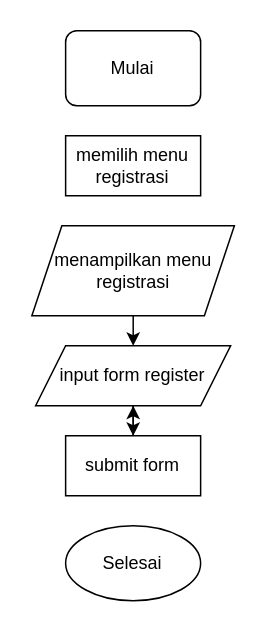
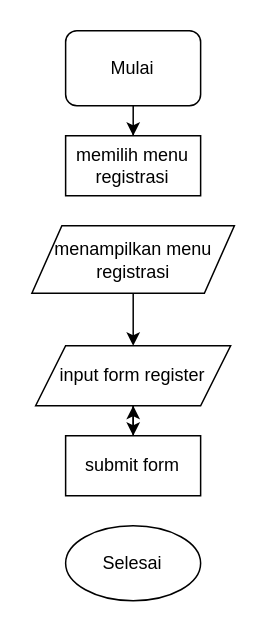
edge "Mulai" -> "memilih menu registrasi": added
node "menampilkan menu registrasi": size 203x90 -> 203x68
